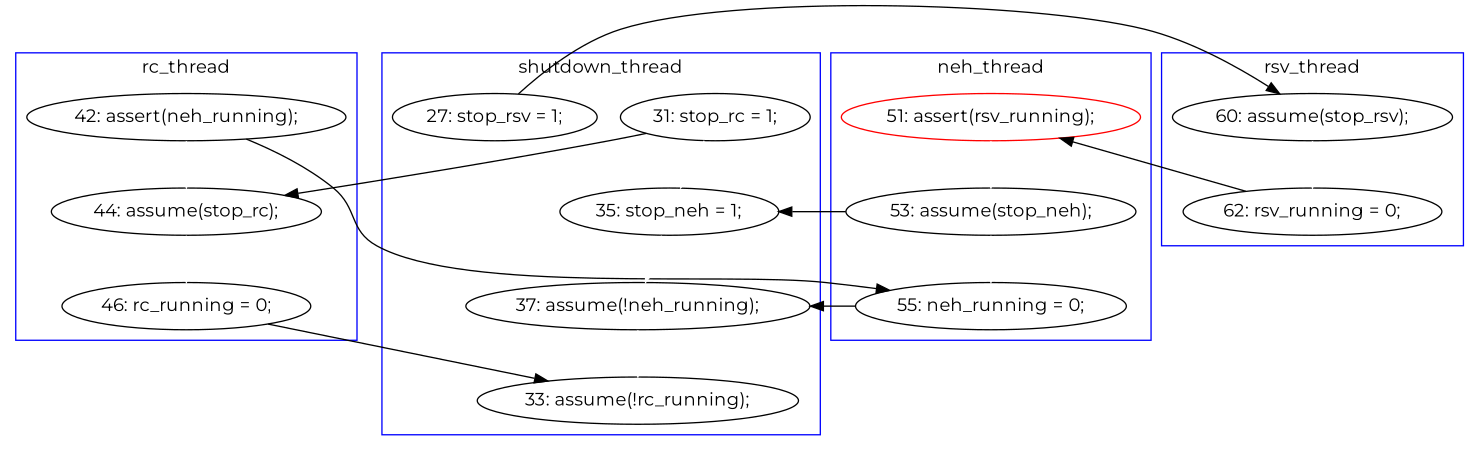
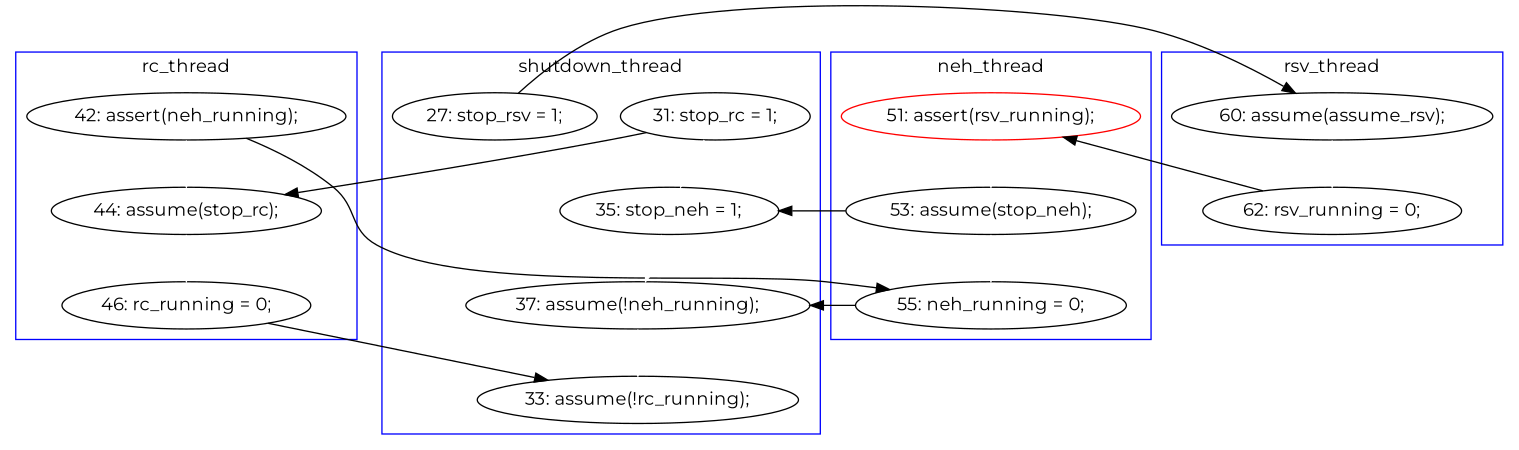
node "60: assume(stop_rsv);": label "60: assume(stop_rsv);" -> "60: assume(assume_rsv);"
